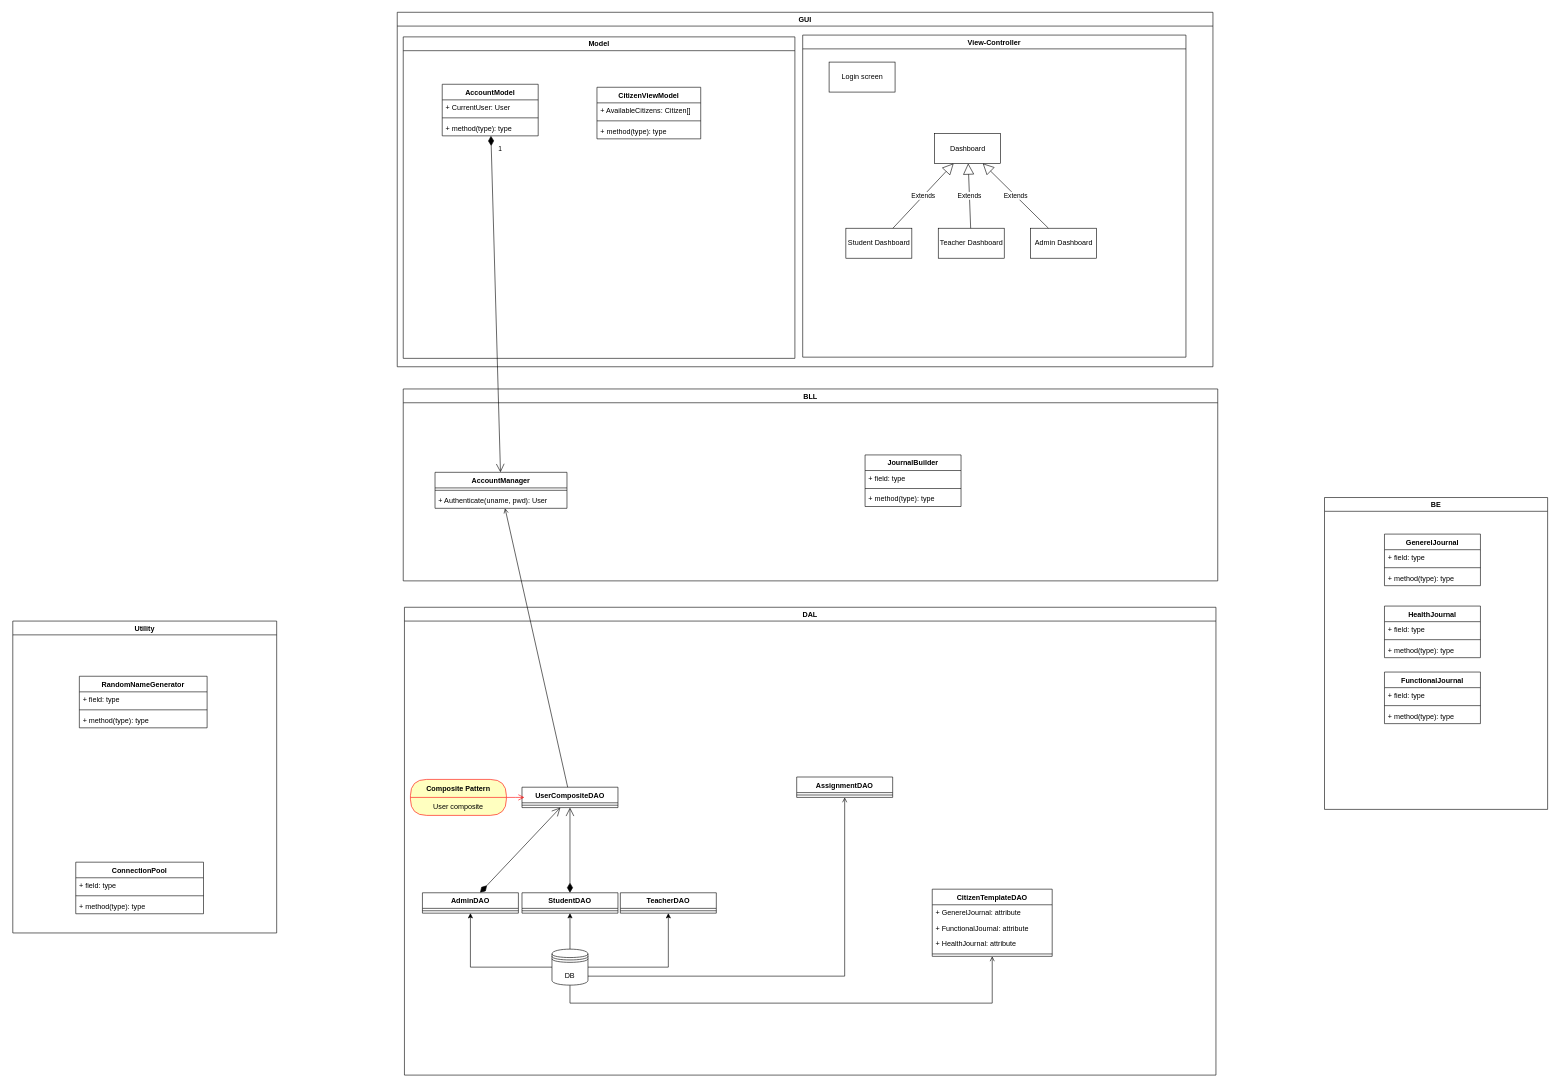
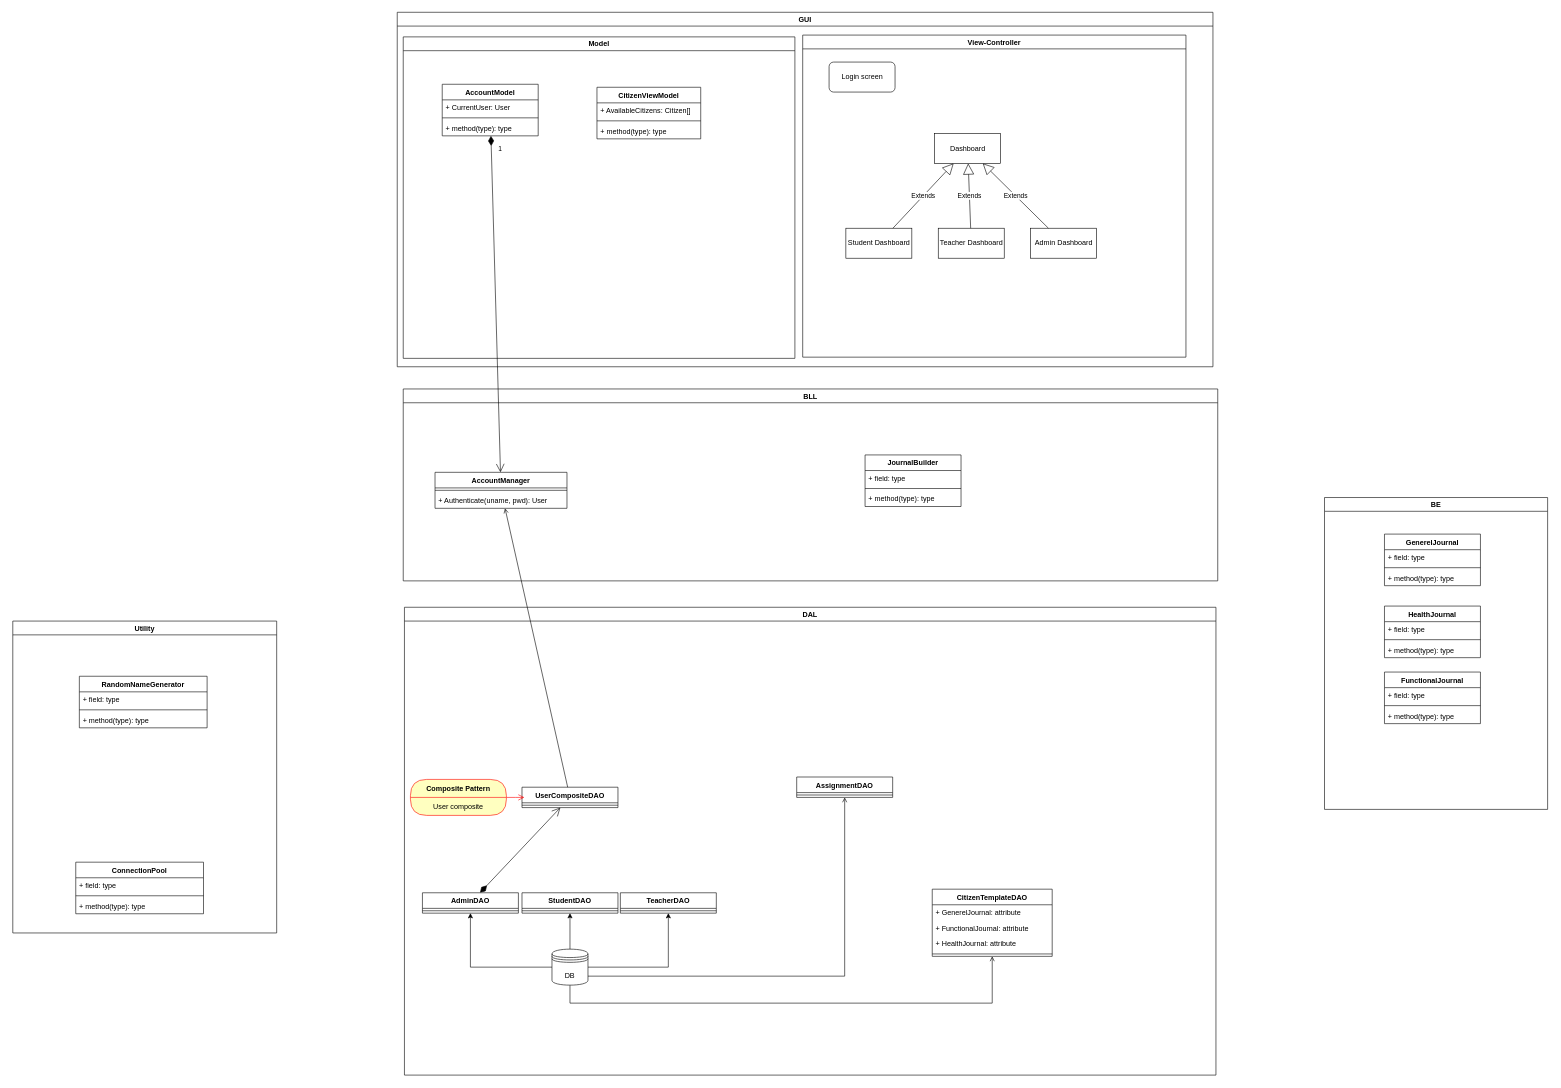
node "Login screen": shape rectangle -> rounded rectangle
edge "UserCompositeDAO" -- "StudentDAO": removed
